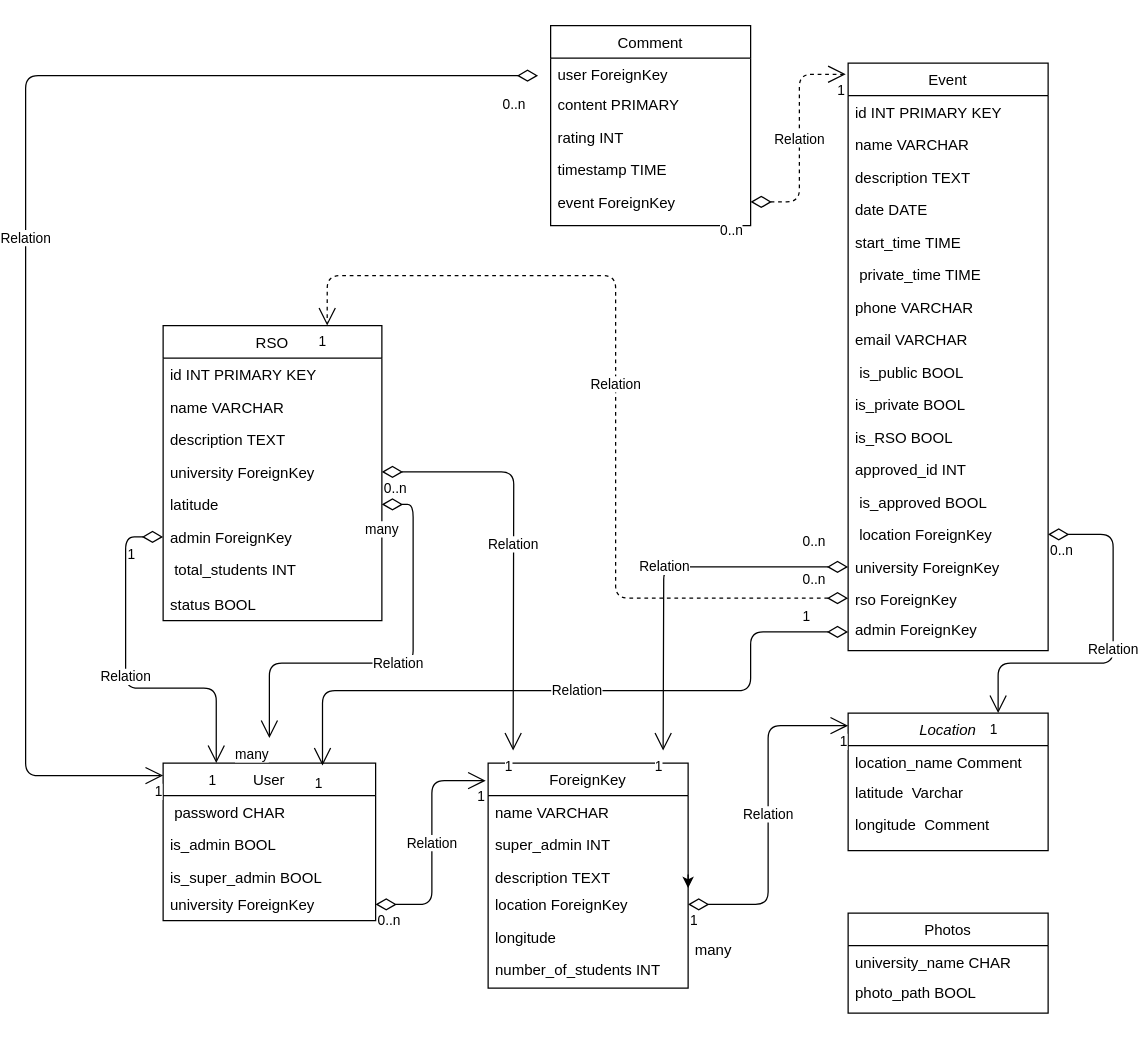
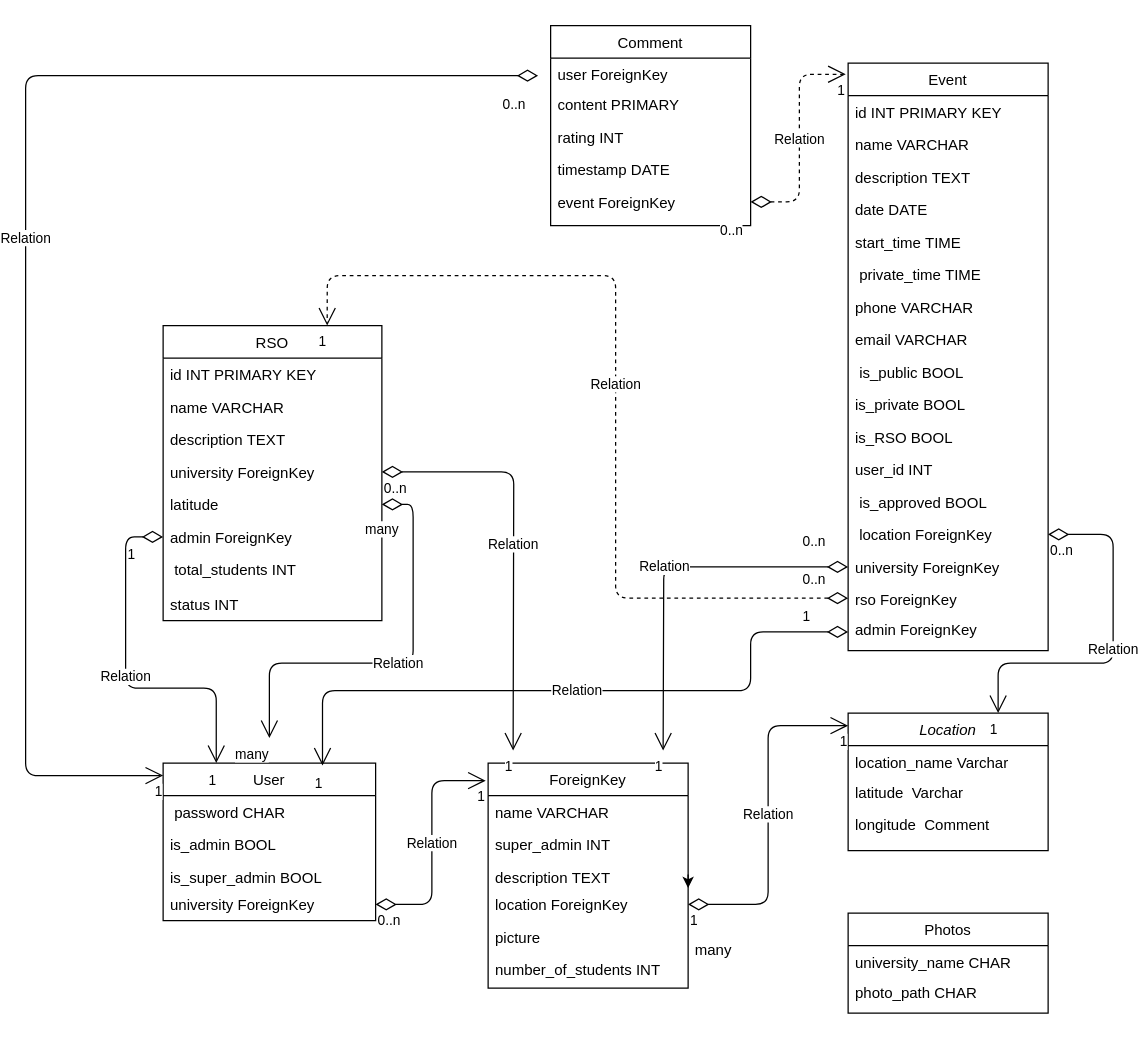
node "timestamp TIME": label "timestamp TIME" -> "timestamp DATE"
node "approved_id INT": label "approved_id INT" -> "user_id INT"
node "status BOOL": label "status BOOL" -> "status INT"
node "location_name Comment": label "location_name Comment" -> "location_name Varchar"
node "longitude": label "longitude" -> "picture"
node "photo_path BOOL": label "photo_path BOOL" -> "photo_path CHAR"
